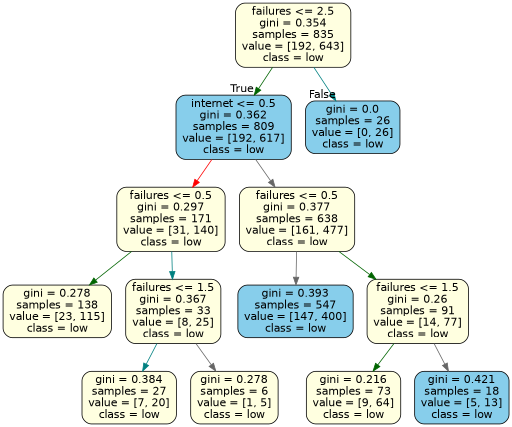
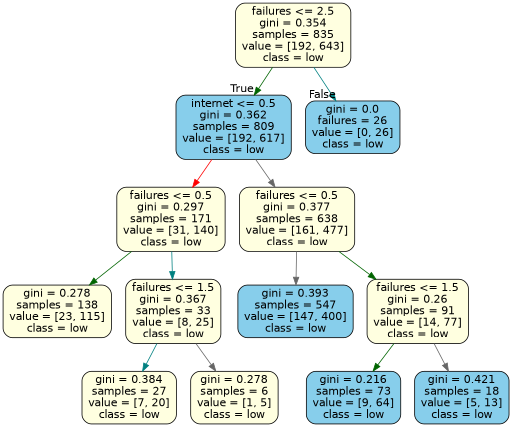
node "gini = 0.0 samples = 26 value = [0, 26] class = low": label "gini = 0.0 samples = 26 value = [0, 26] class = low" -> "gini = 0.0 failures = 26 value = [0, 26] class = low"
node "gini = 0.216 samples = 73 value = [9, 64] class = low": fillcolor lightyellow -> skyblue
